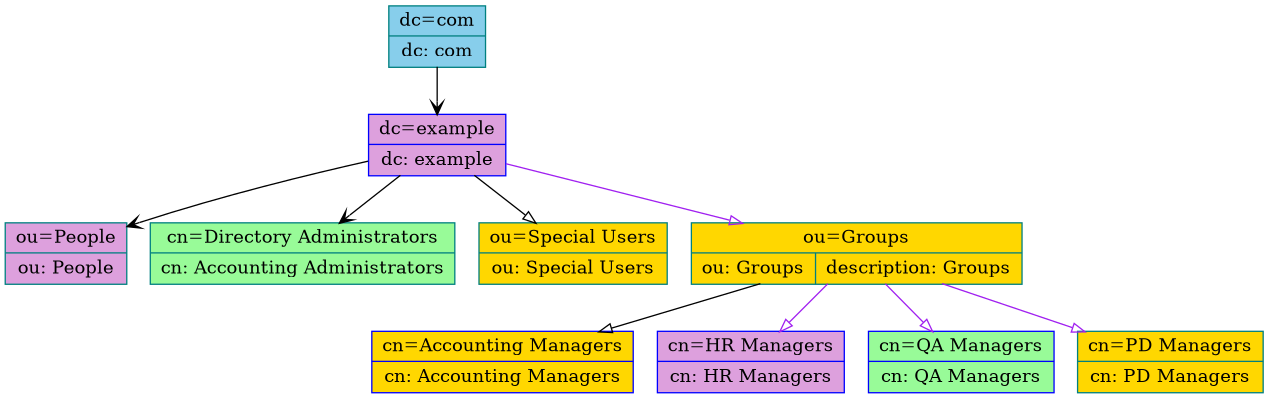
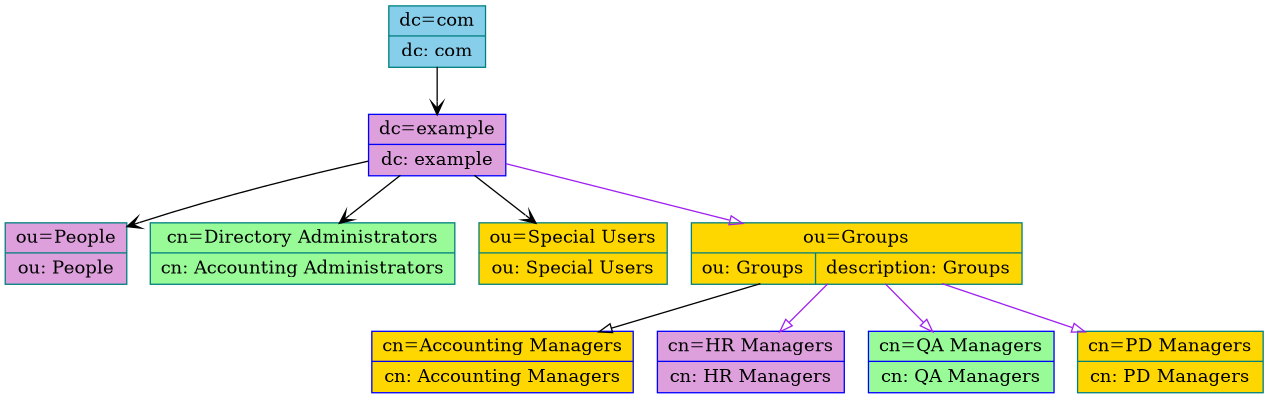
edge "dc=example" -> "ou=Special Users": arrowhead onormal -> vee
